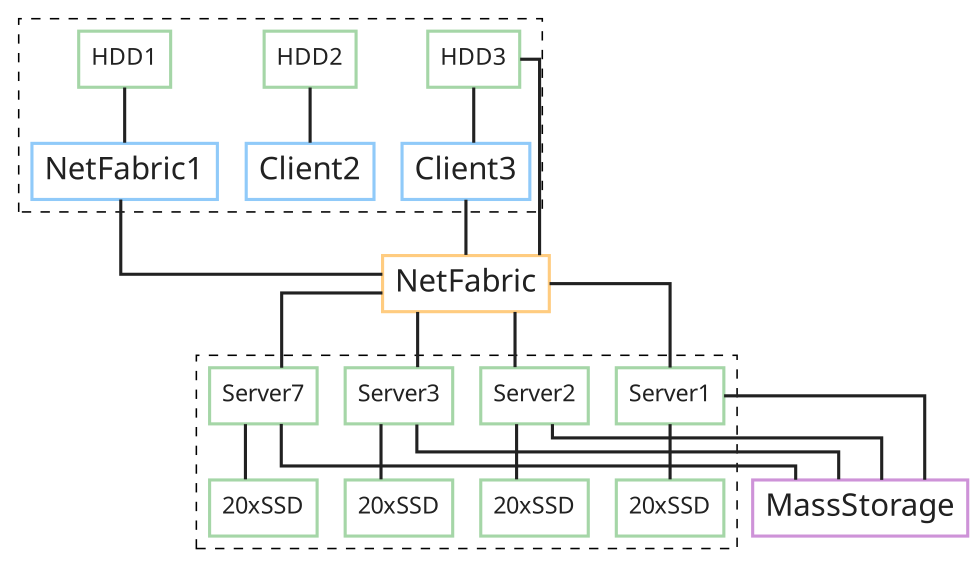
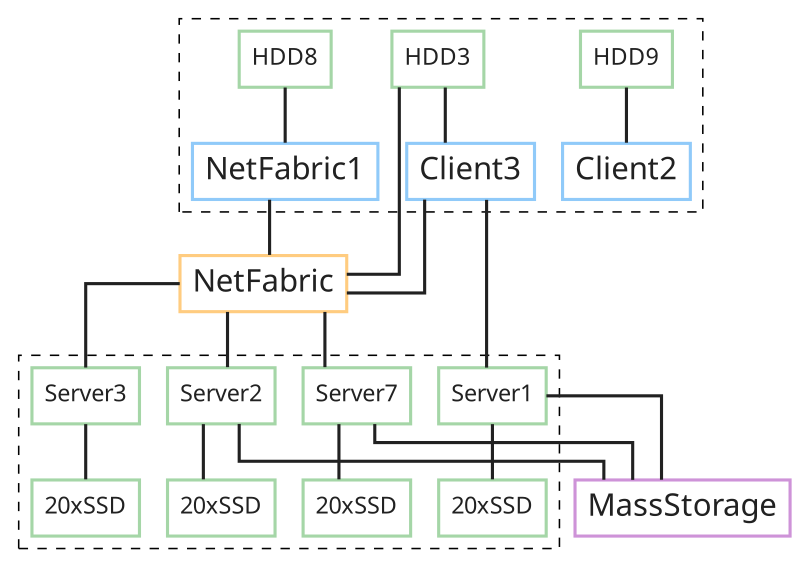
node "HDD1": label "HDD1" -> "HDD8"
node "HDD2": label "HDD2" -> "HDD9"
edge "NetFabric" -- "Server1": now "Client3" -- "Server1"
edge "Server3" -- "MassStorage": removed
